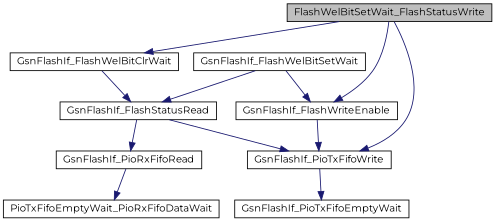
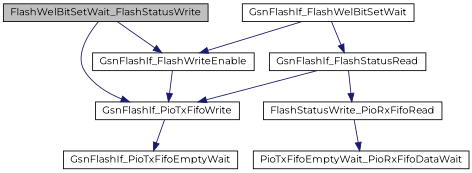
node "GsnFlashIf_FlashWelBitClrWait": removed
node "GsnFlashIf_PioRxFifoRead": label "GsnFlashIf_PioRxFifoRead" -> "FlashStatusWrite_PioRxFifoRead"
